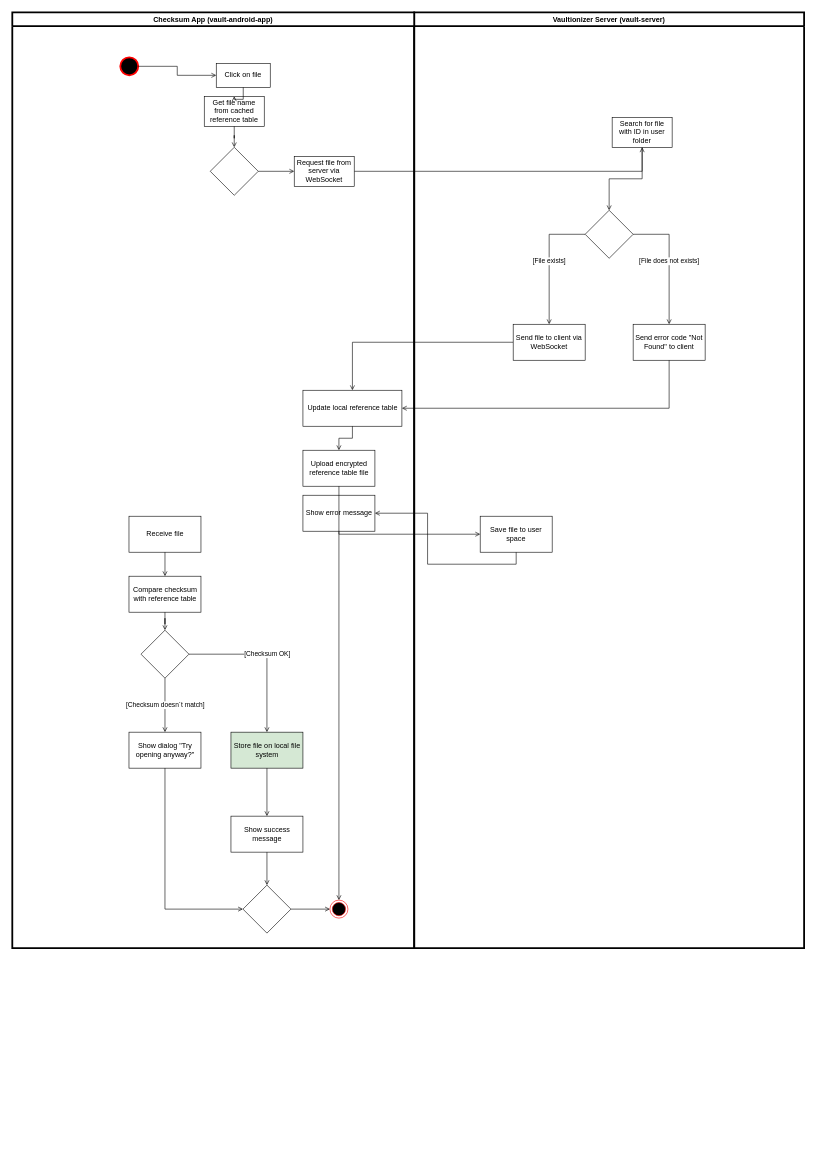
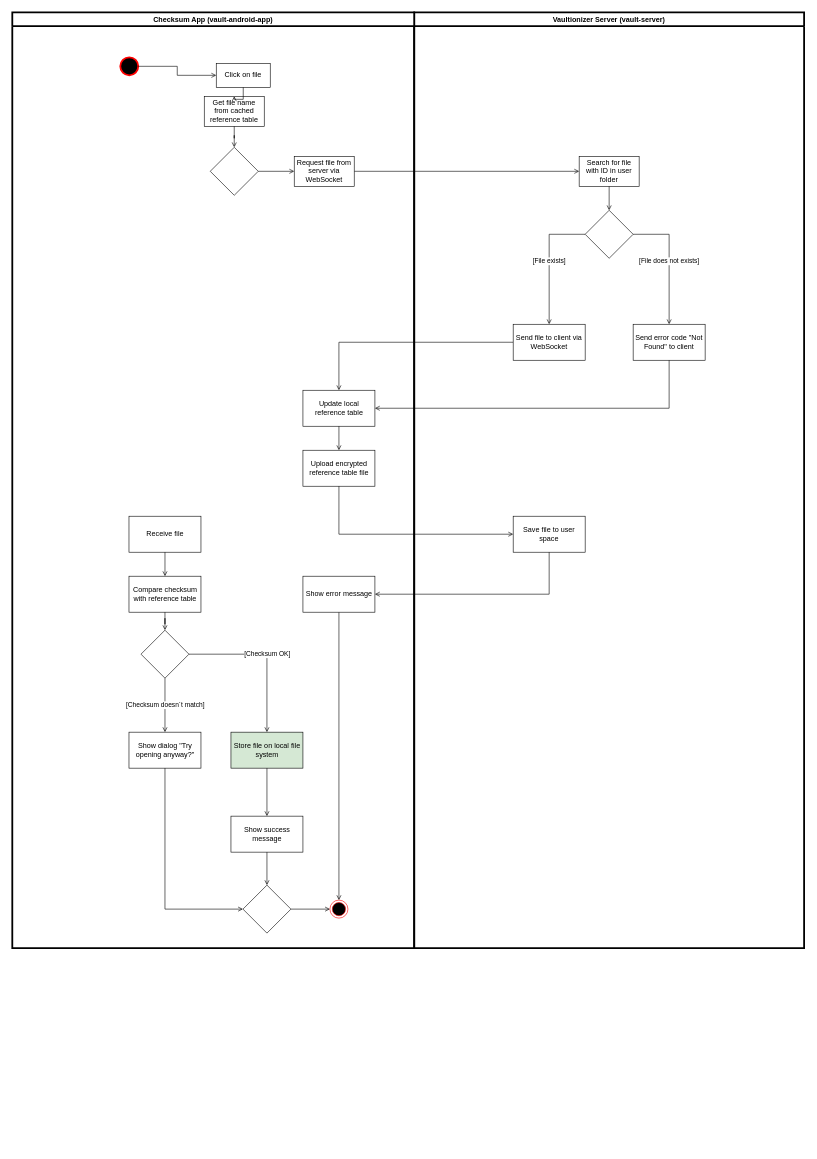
node "Search for file with ID in user folder": moved (642, 132) -> (609, 171)
node "Update local reference table": size 99x36 -> 72x36
node "Show error message": moved (339, 513) -> (339, 594)
node "Save file to user space": moved (516, 534) -> (549, 534)
